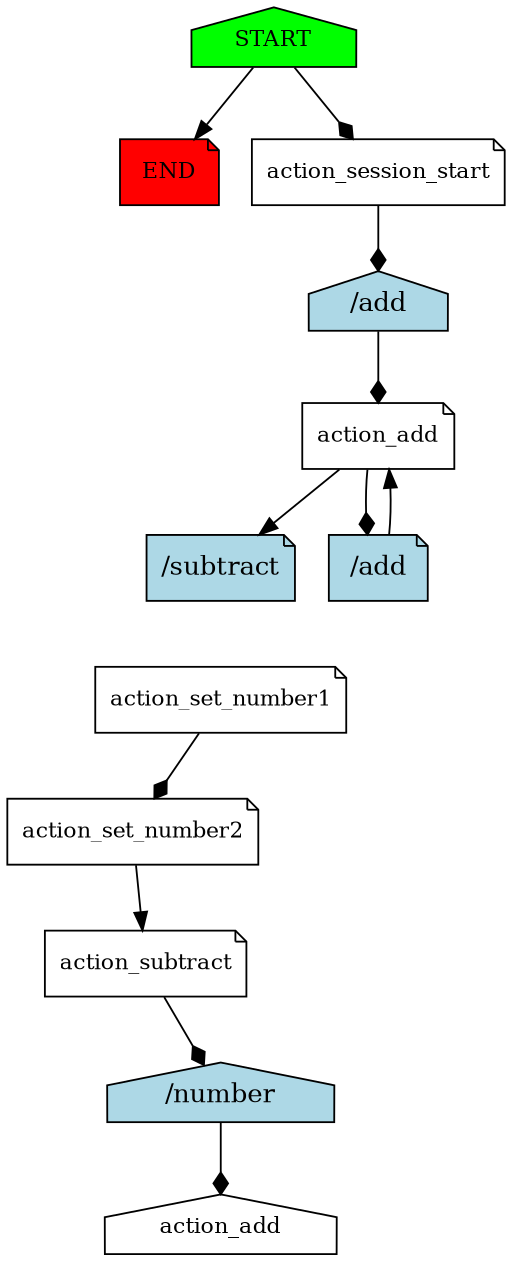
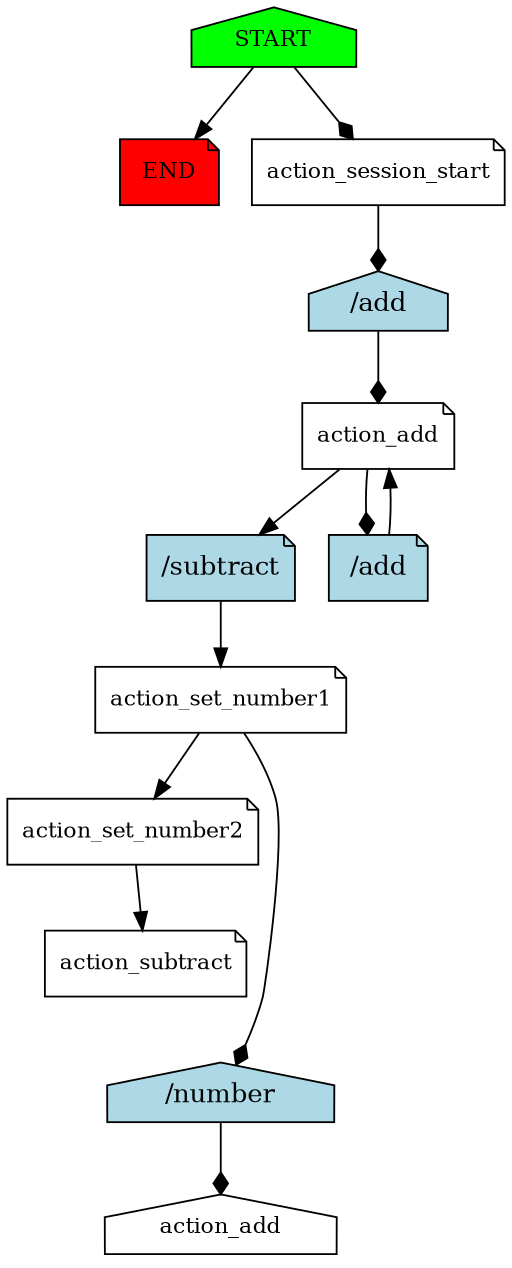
edge "/subtract" -> "action_set_number1": added
edge "action_set_number1" -> "action_set_number2": arrowhead diamond -> normal
edge "action_subtract" -> "/number": now "action_set_number1" -> "/number"
